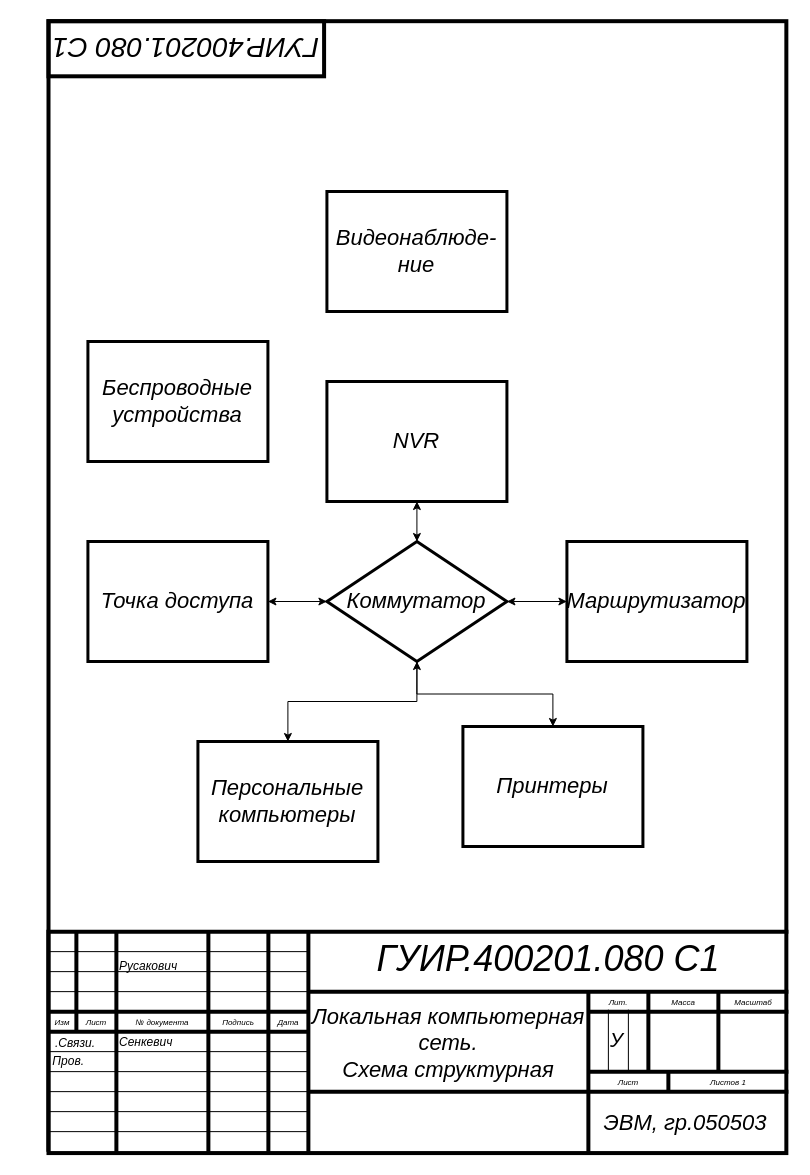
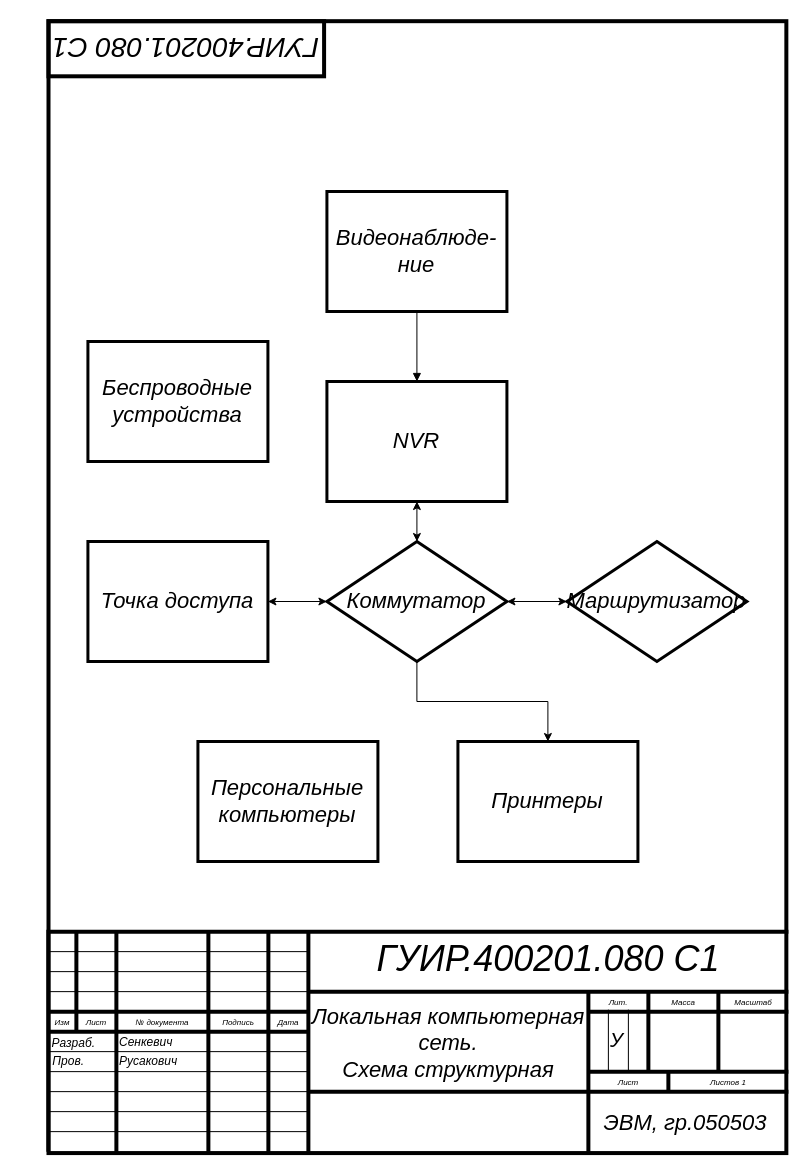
edge "Видеонаблюде-ние" -> "NVR": added
node "Маршрутизатор": shape rectangle -> diamond
edge "Коммутатор" -- "Персональные компьютеры": removed
node "Принтеры": moved (553, 787) -> (548, 802)
node "Русакович": moved (163, 967) -> (163, 1062)
node ".Связи.": label ".Связи." -> ".Разраб."
